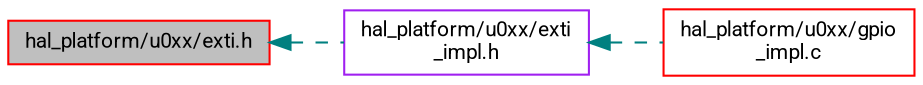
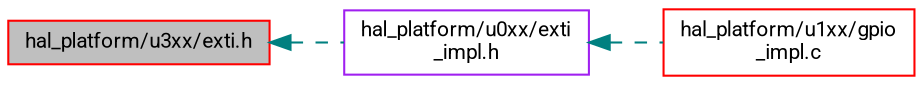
node "hal_platform/u0xx/exti.h": label "hal_platform/u0xx/exti.h" -> "hal_platform/u3xx/exti.h"
node "hal_platform/u0xx/gpio _impl.c": label "hal_platform/u0xx/gpio _impl.c" -> "hal_platform/u1xx/gpio _impl.c"
